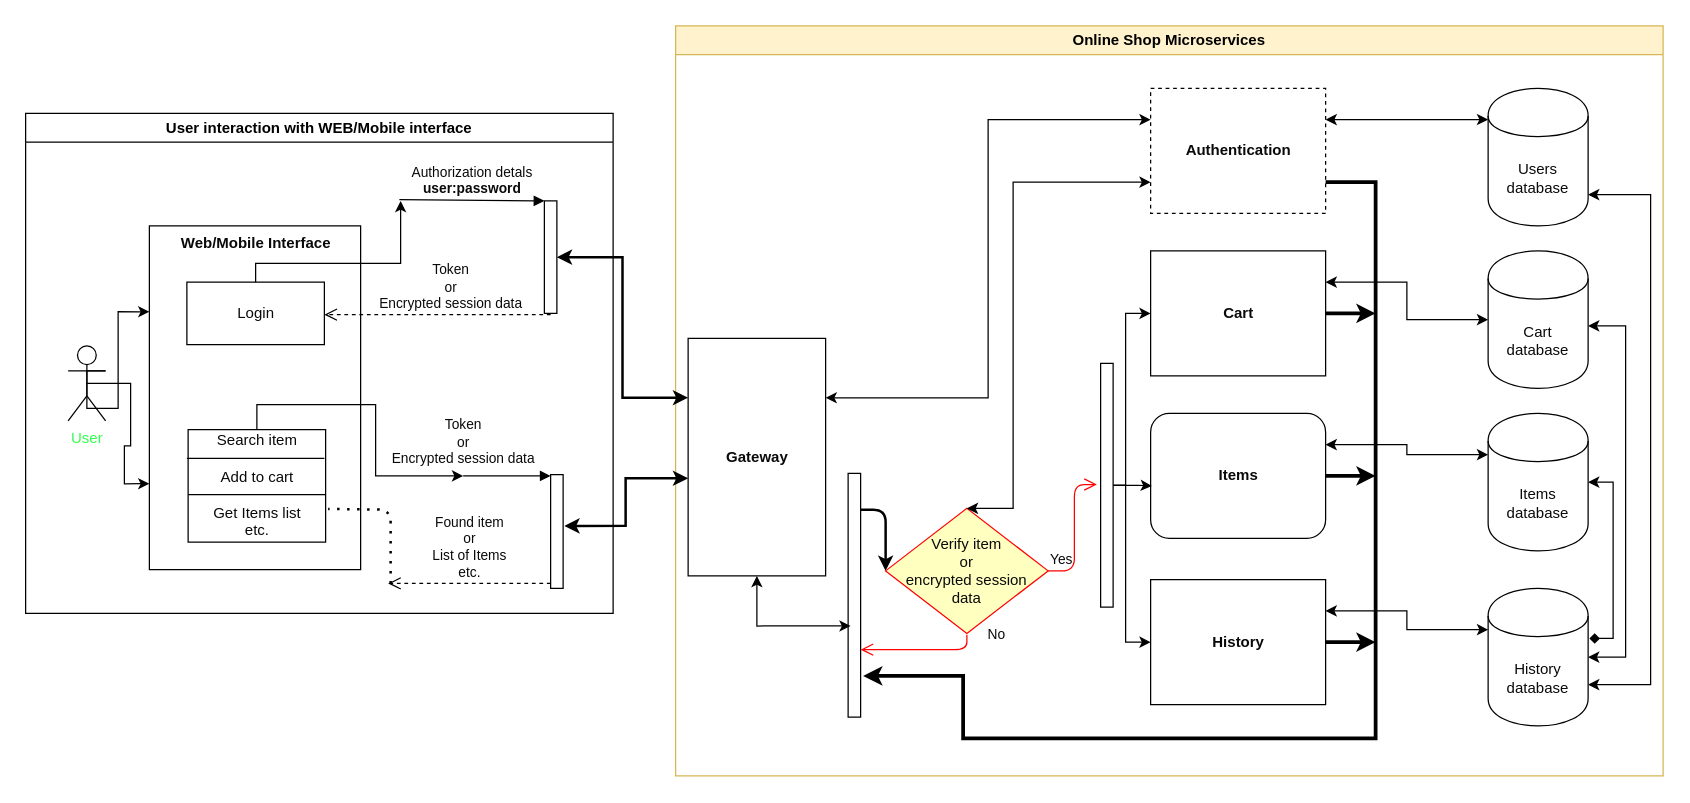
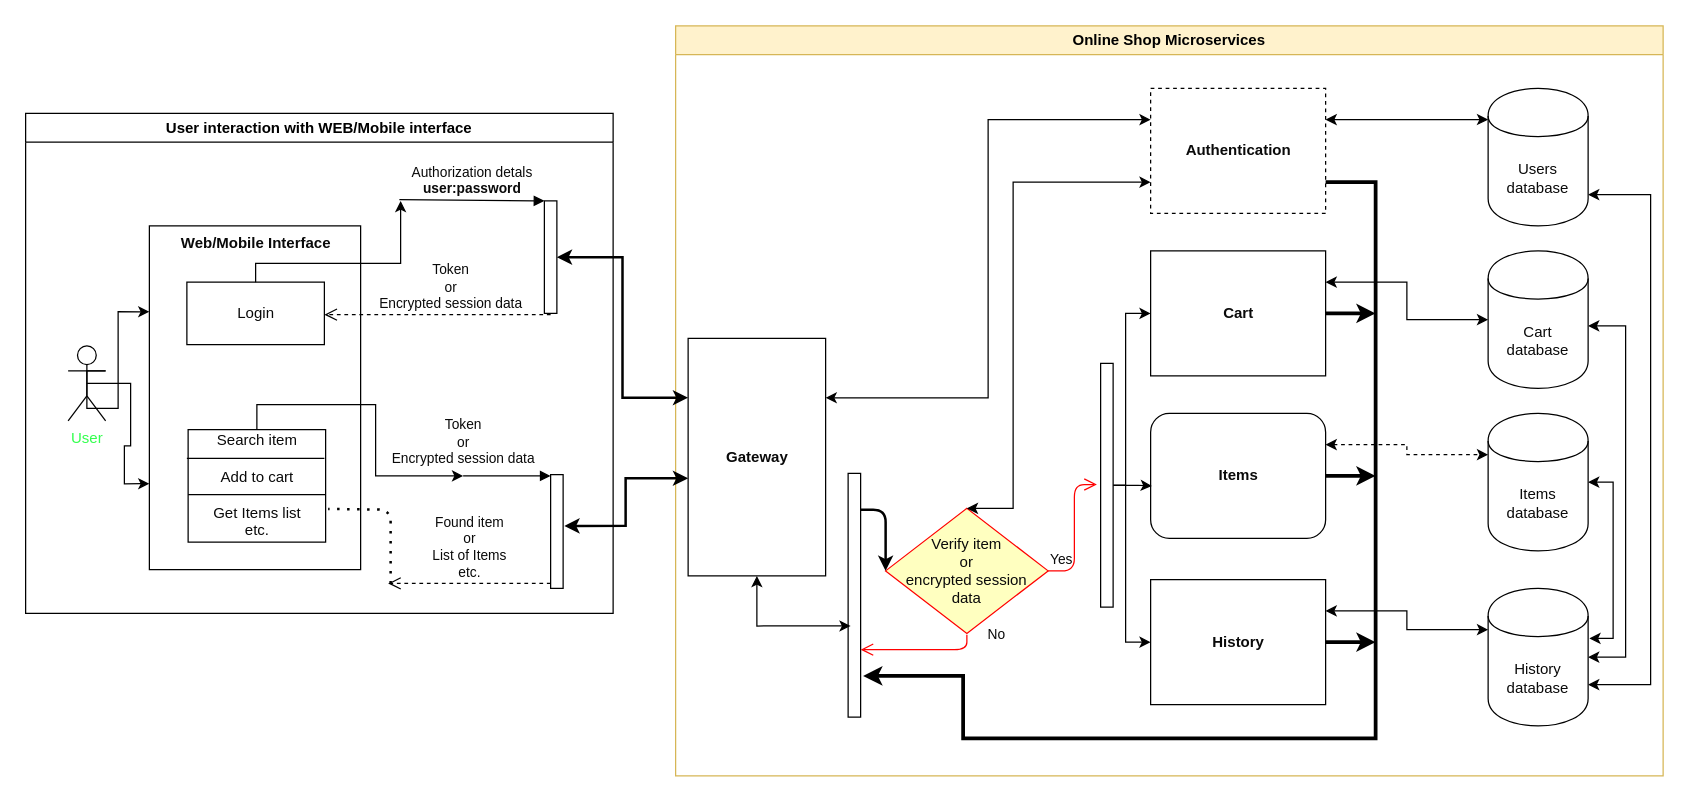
edge "Items" -- "Items database": style solid -> dashed
edge "Items database" -- "History database": arrowhead diamond -> classic
